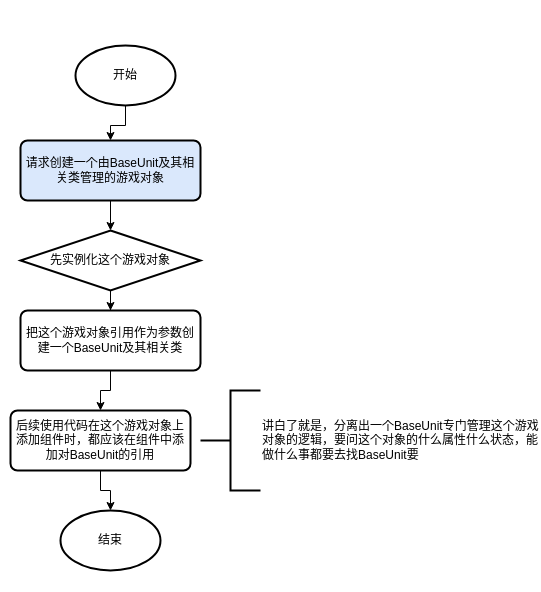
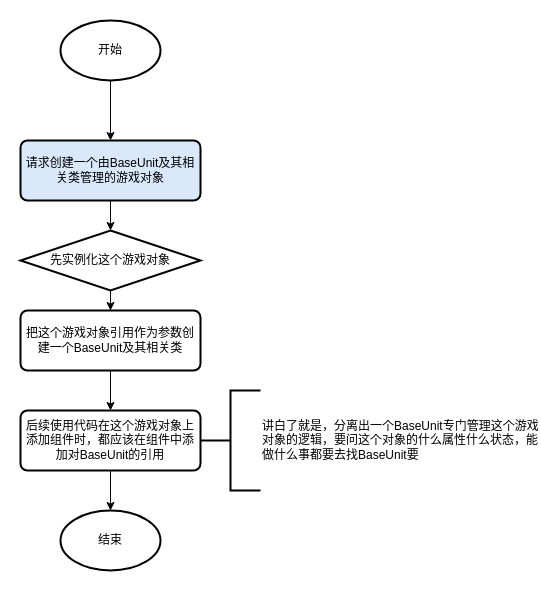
node "开始": moved (126, 76) -> (111, 51)
node "后续使用代码在这个游戏对象上添加组件时，都应该在组件中添加对BaseUnit的引用": moved (101, 441) -> (111, 441)
